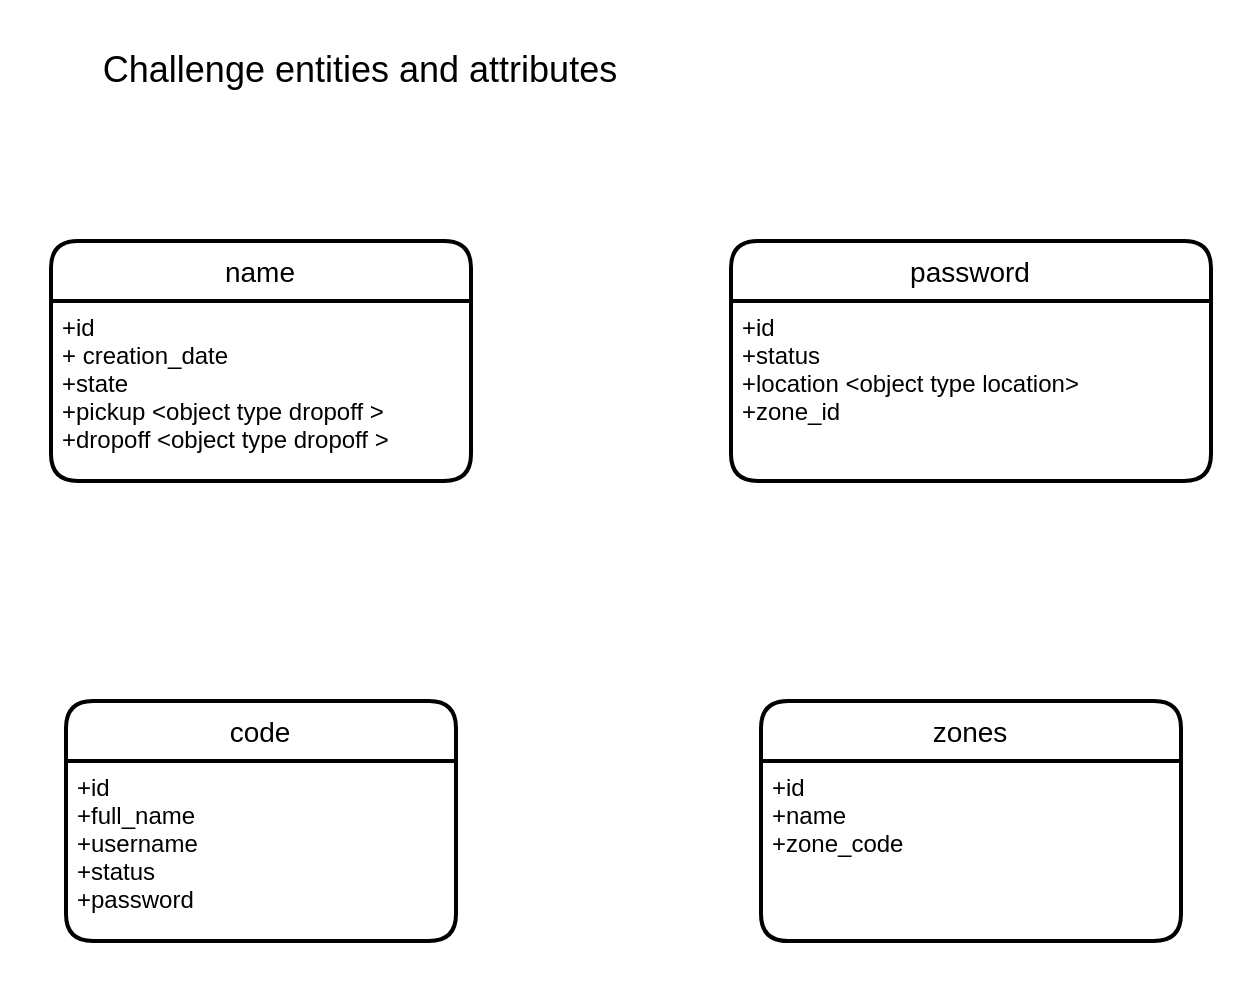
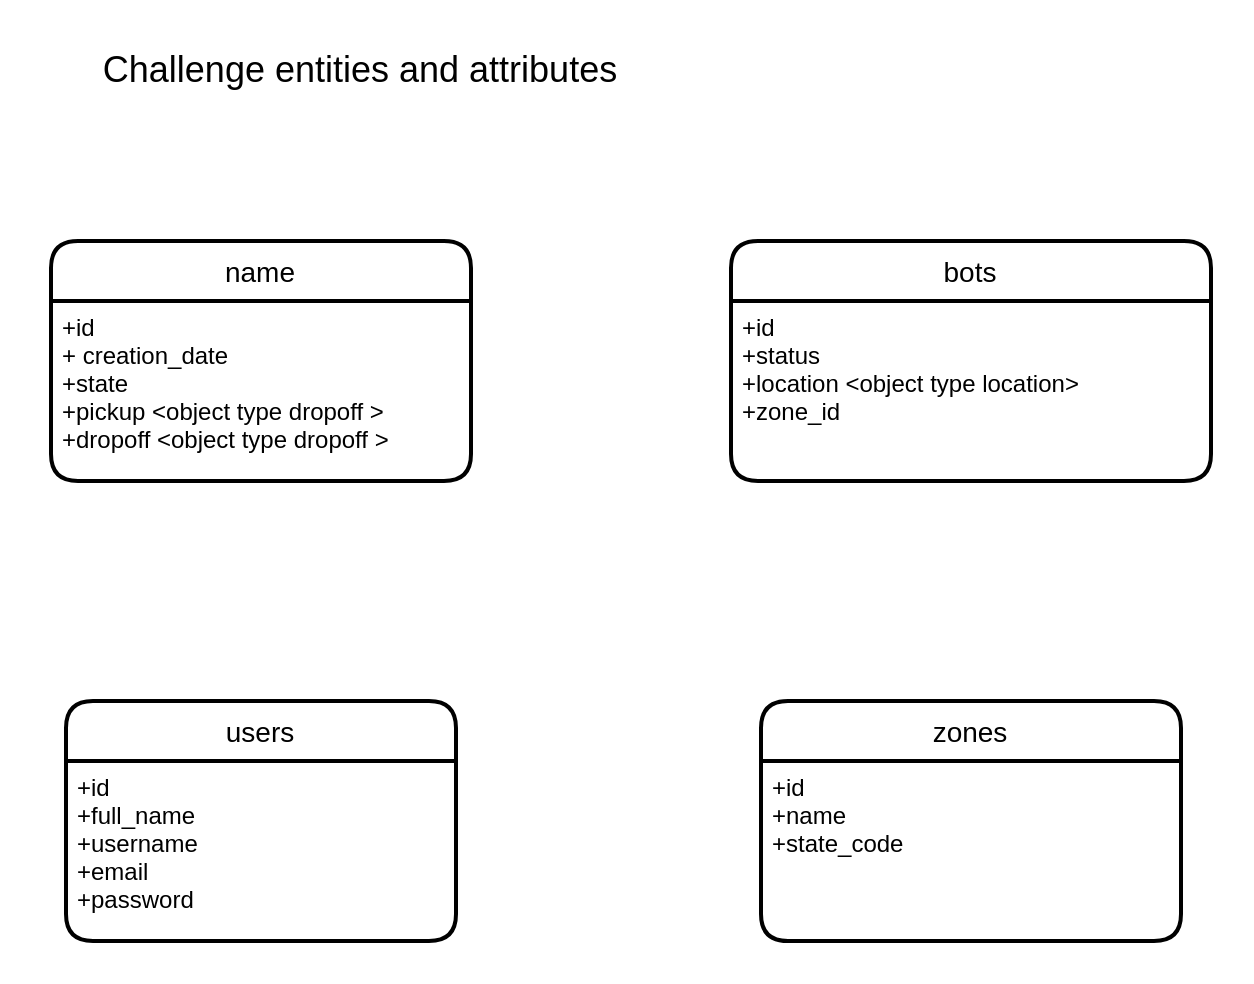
node "password": label "password" -> "bots"
node "code": label "code" -> "users"
node "+id +full_name +username +status +password": label "+id +full_name +username +status +password" -> "+id +full_name +username +email +password"
node "+id +name +zone_code": label "+id +name +zone_code" -> "+id +name +state_code"
